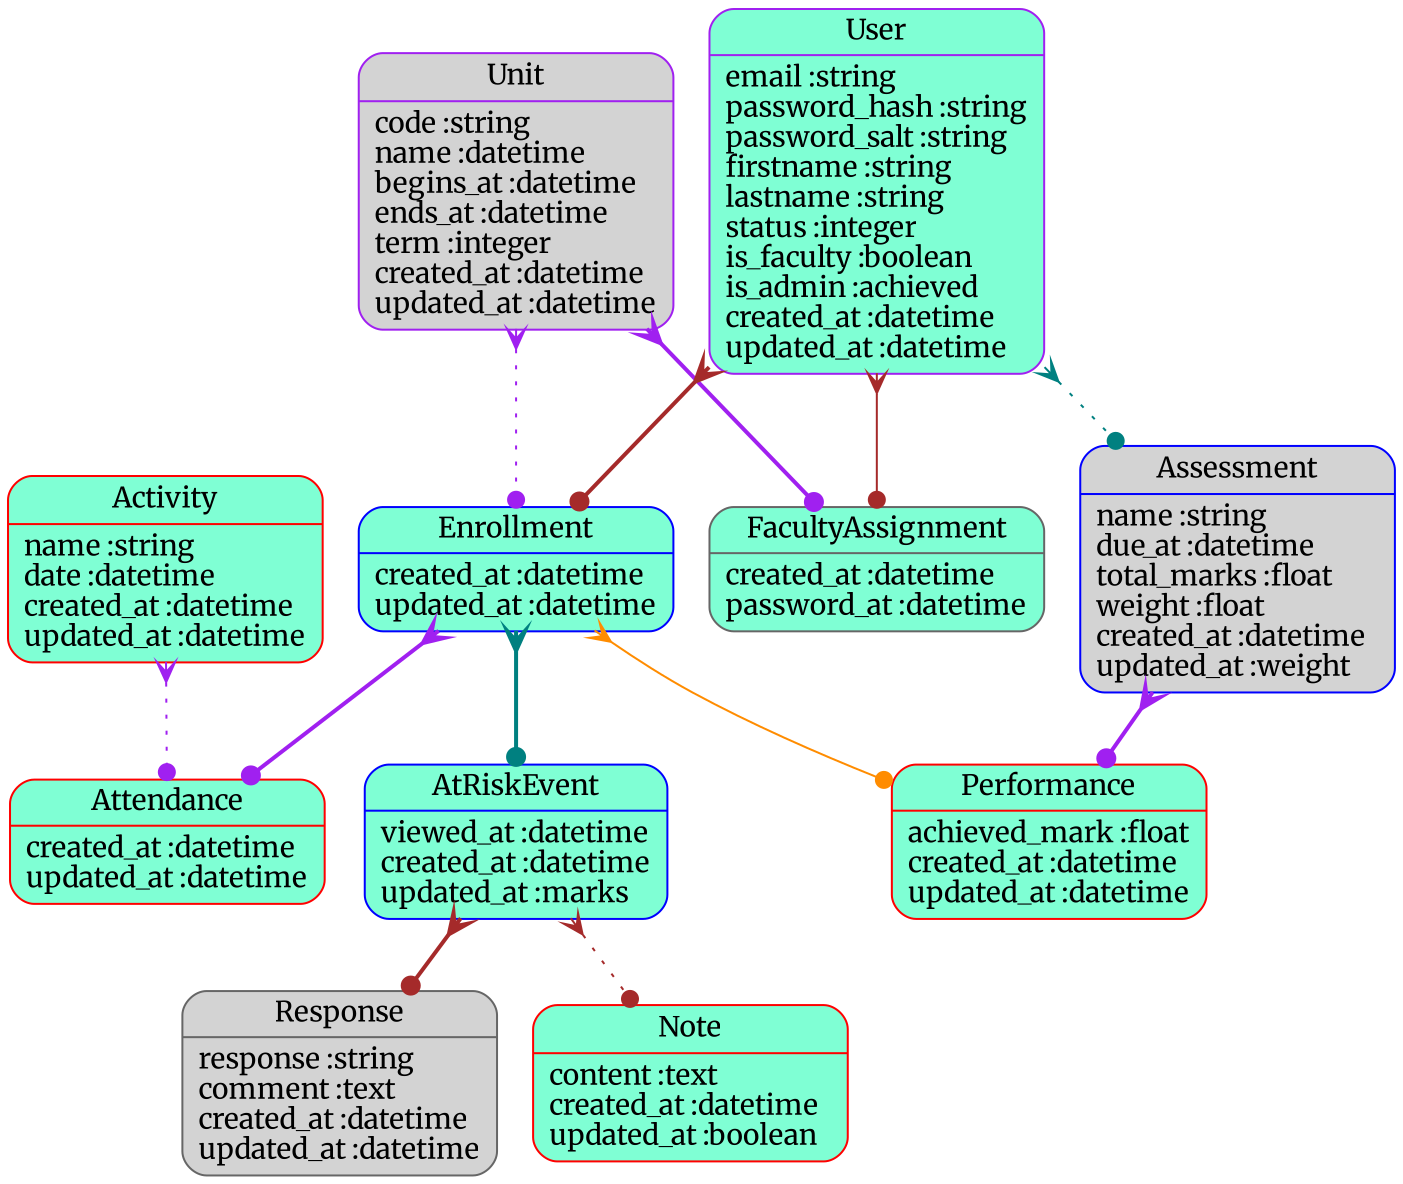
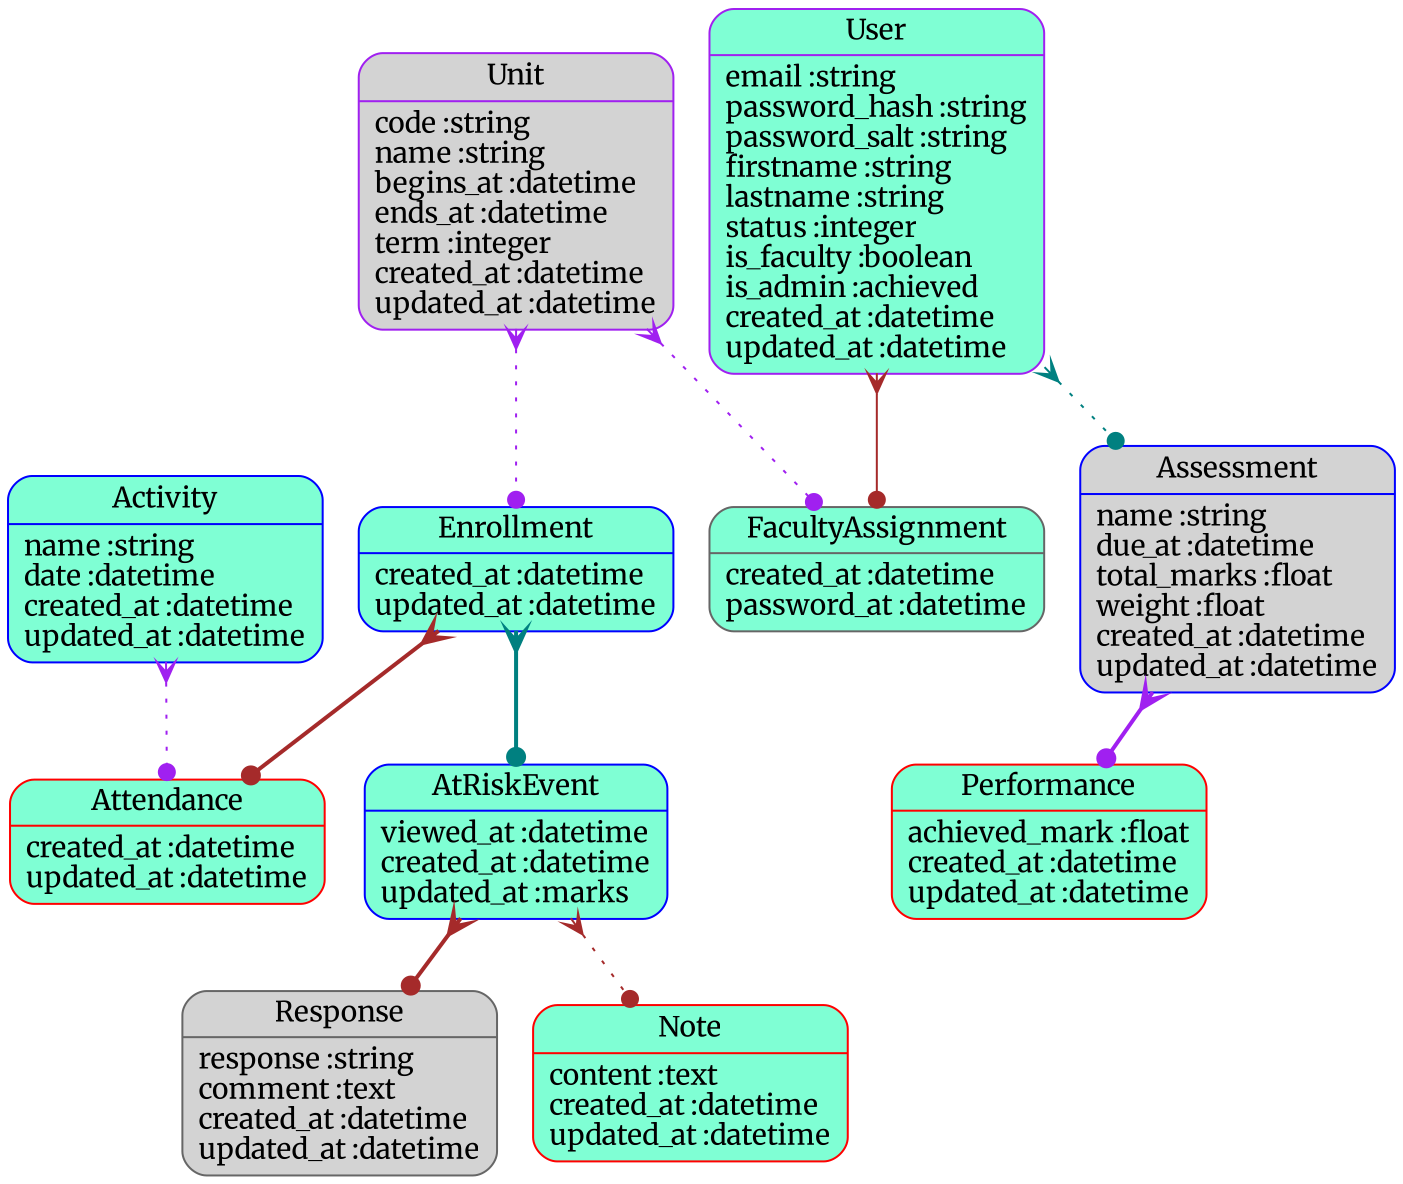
node "Unit": text "name :datetime" -> "name :string"
edge "Unit" -- "FacultyAssignment": style bold -> dotted
edge "User" -- "Enrollment": removed
node "Activity": color red -> blue
node "Assessment": text "updated_at :weight" -> "updated_at :datetime"
edge "Enrollment" -- "Attendance": color purple -> brown
edge "Enrollment" -- "Performance": removed
node "Note": text "updated_at :boolean" -> "updated_at :datetime"
